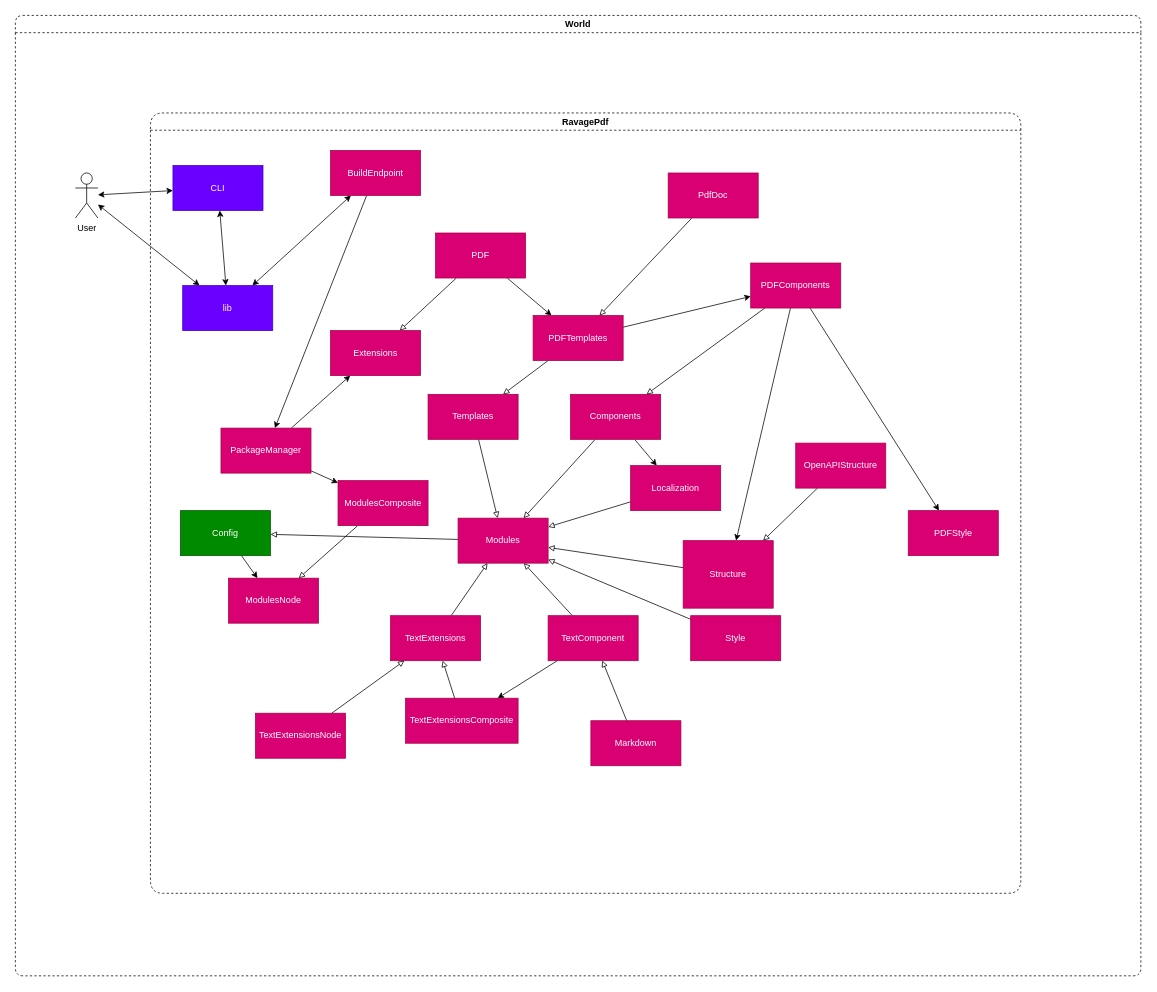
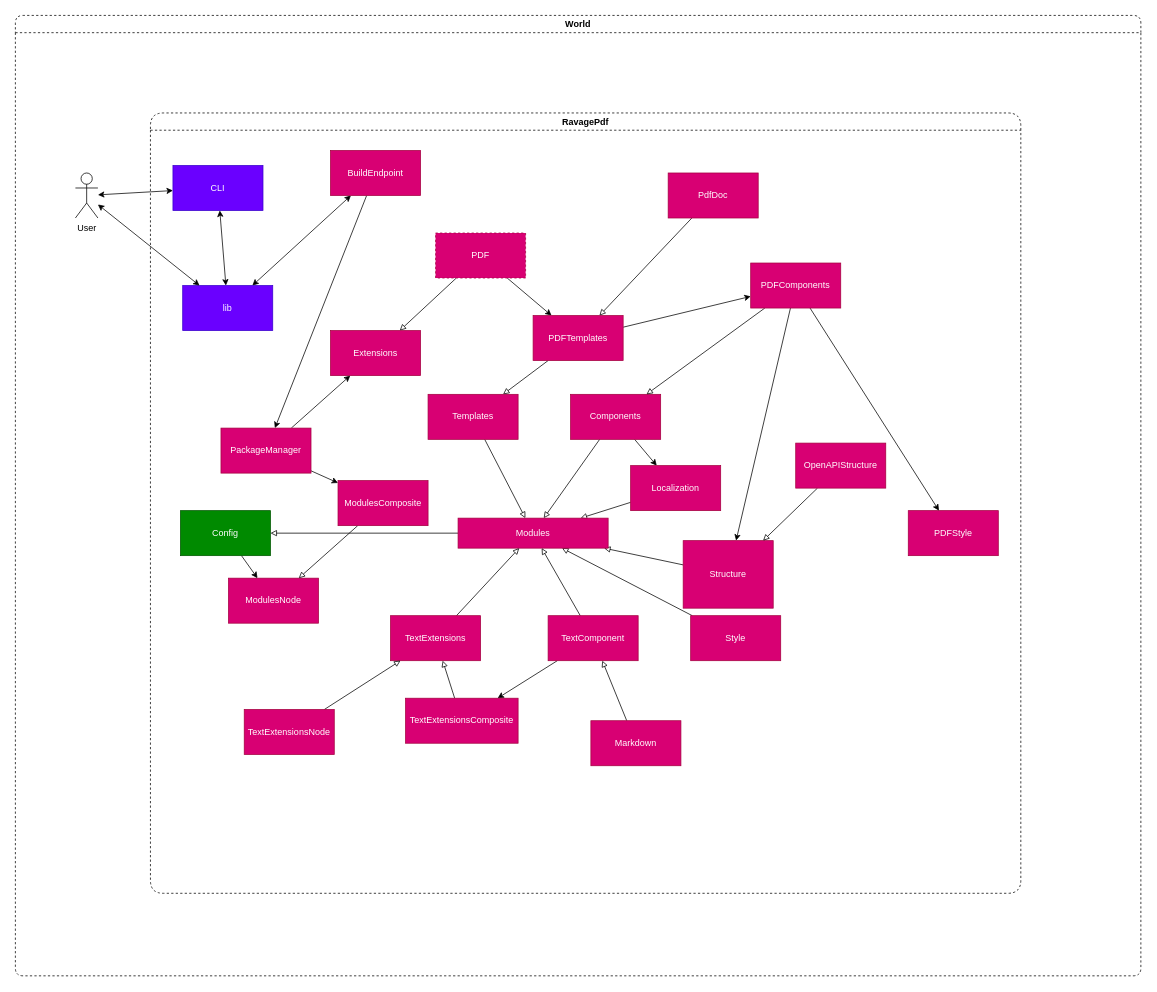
node "PDF": style solid -> dashed
node "Modules": size 90x45 -> 150x30
node "TextExtensionsNode": moved (300, 735) -> (289, 732)
